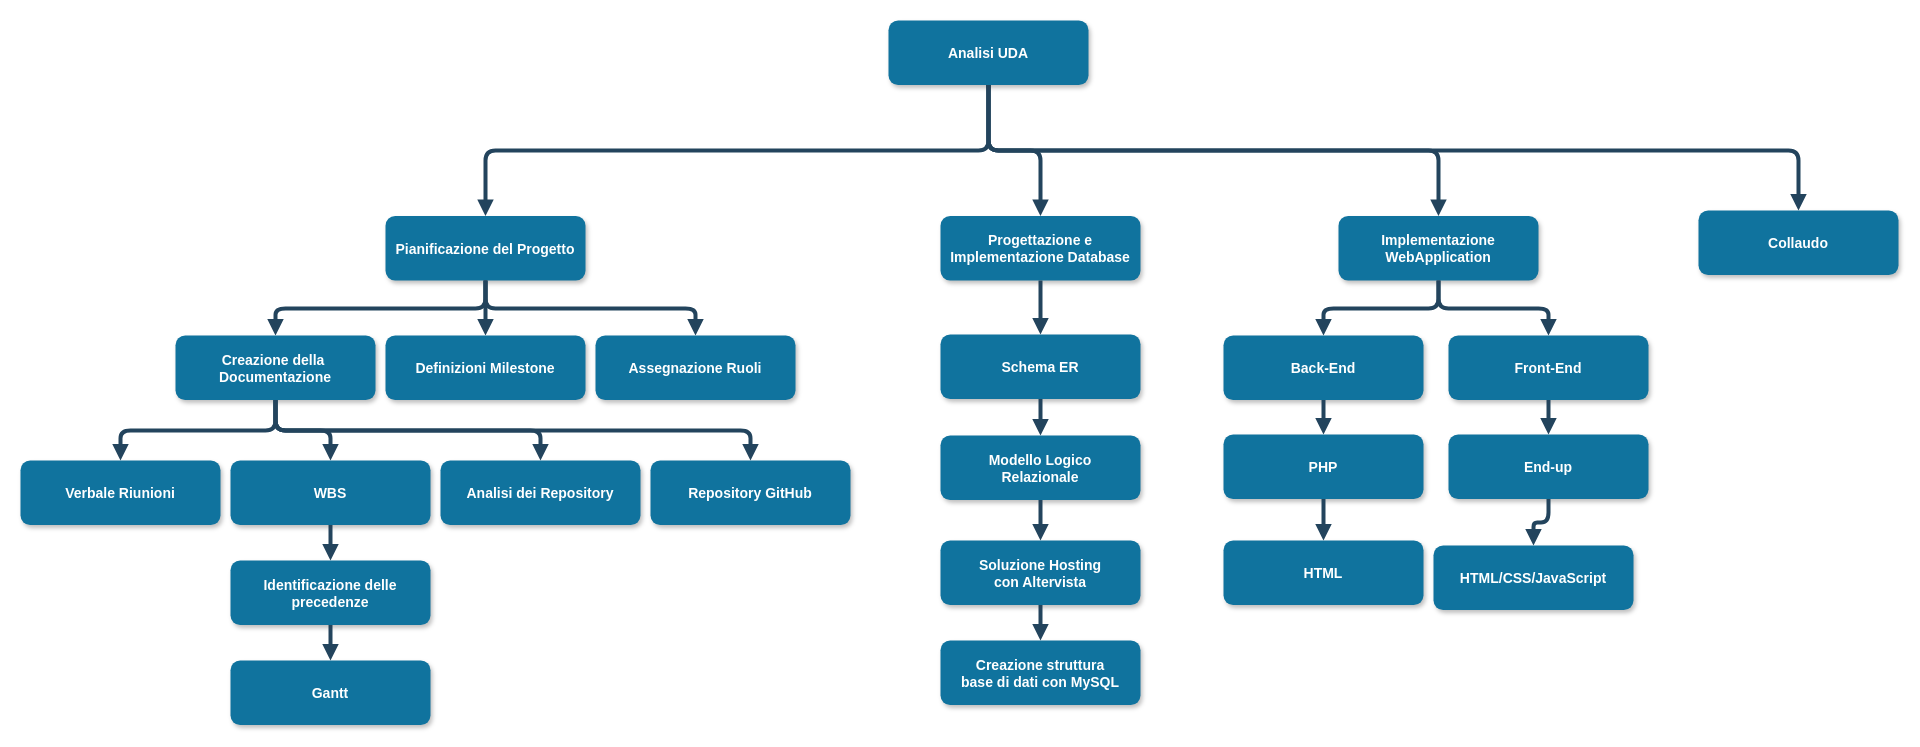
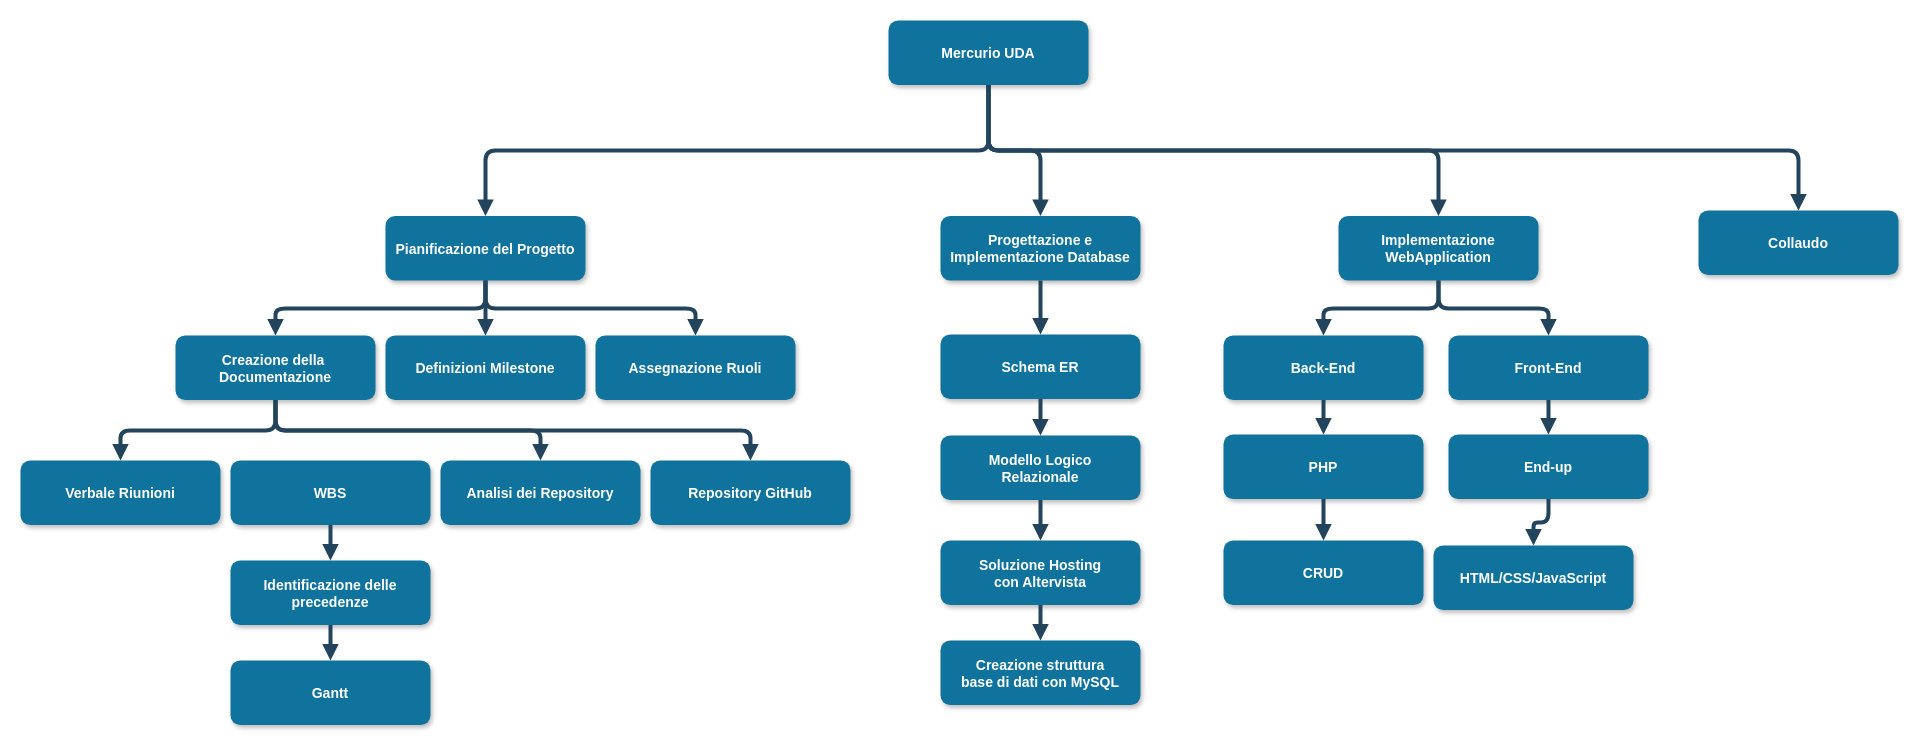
node "Analisi UDA": label "Analisi UDA" -> "Mercurio UDA"
edge "Creazione della Documentazione" -> "WBS": removed
node "HTML": label "HTML" -> "CRUD"
